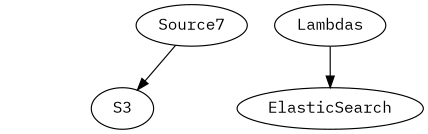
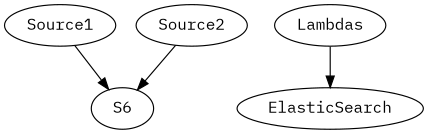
node "Source1": added
node "Source7": label "Source7" -> "Source2"
node "S3": label "S3" -> "S6"
